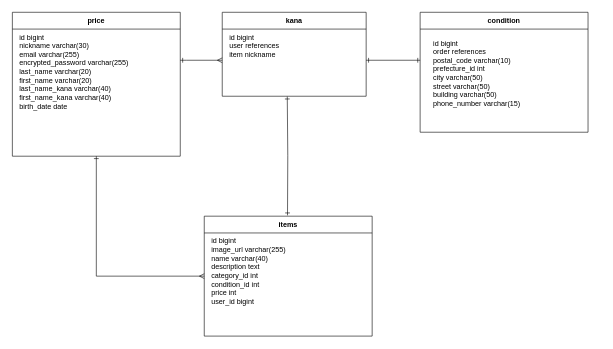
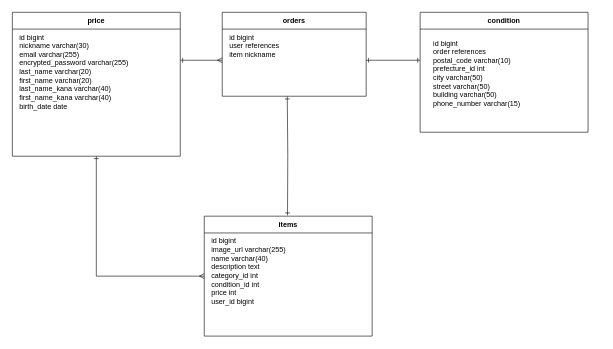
node "kana": label "kana" -> "orders"
